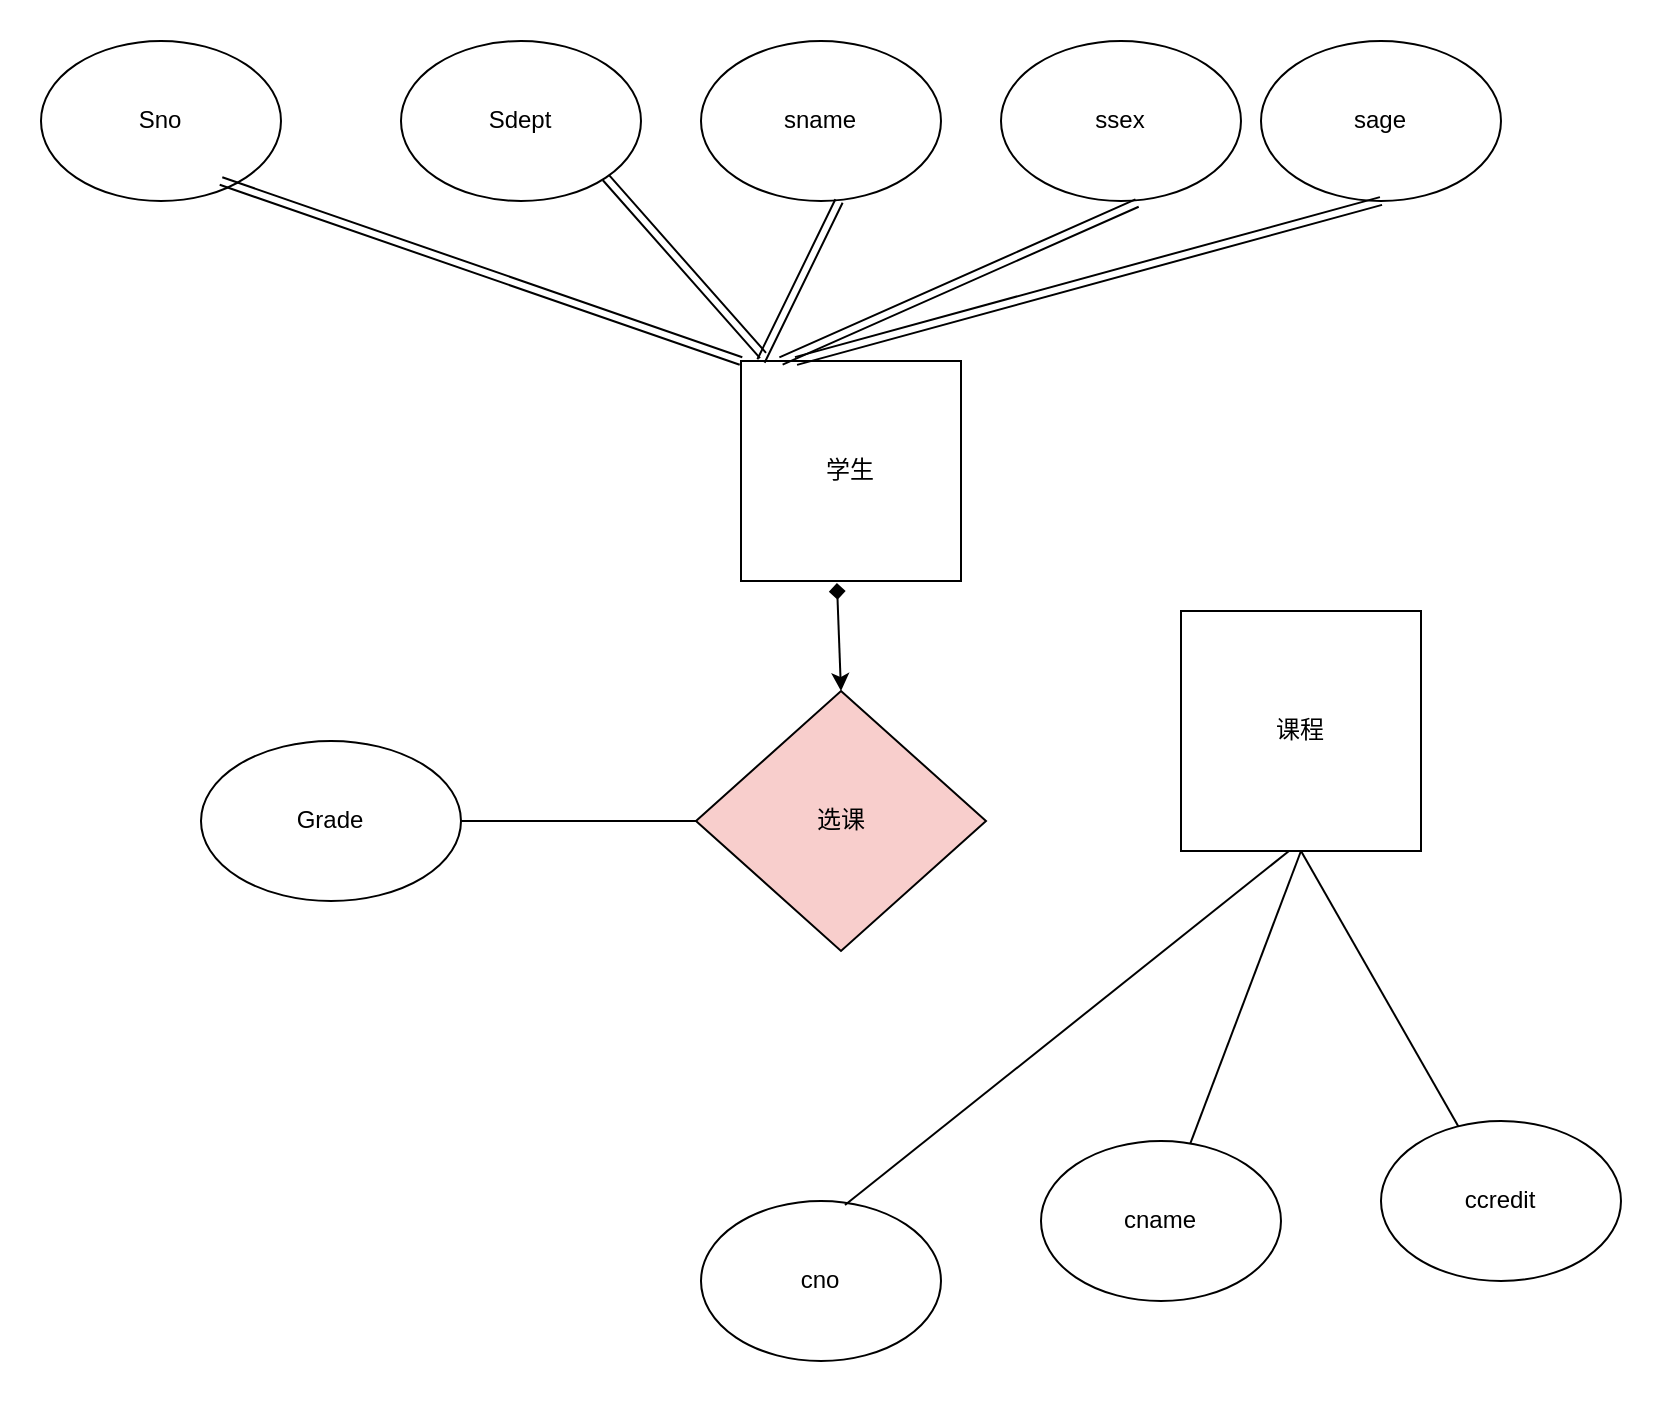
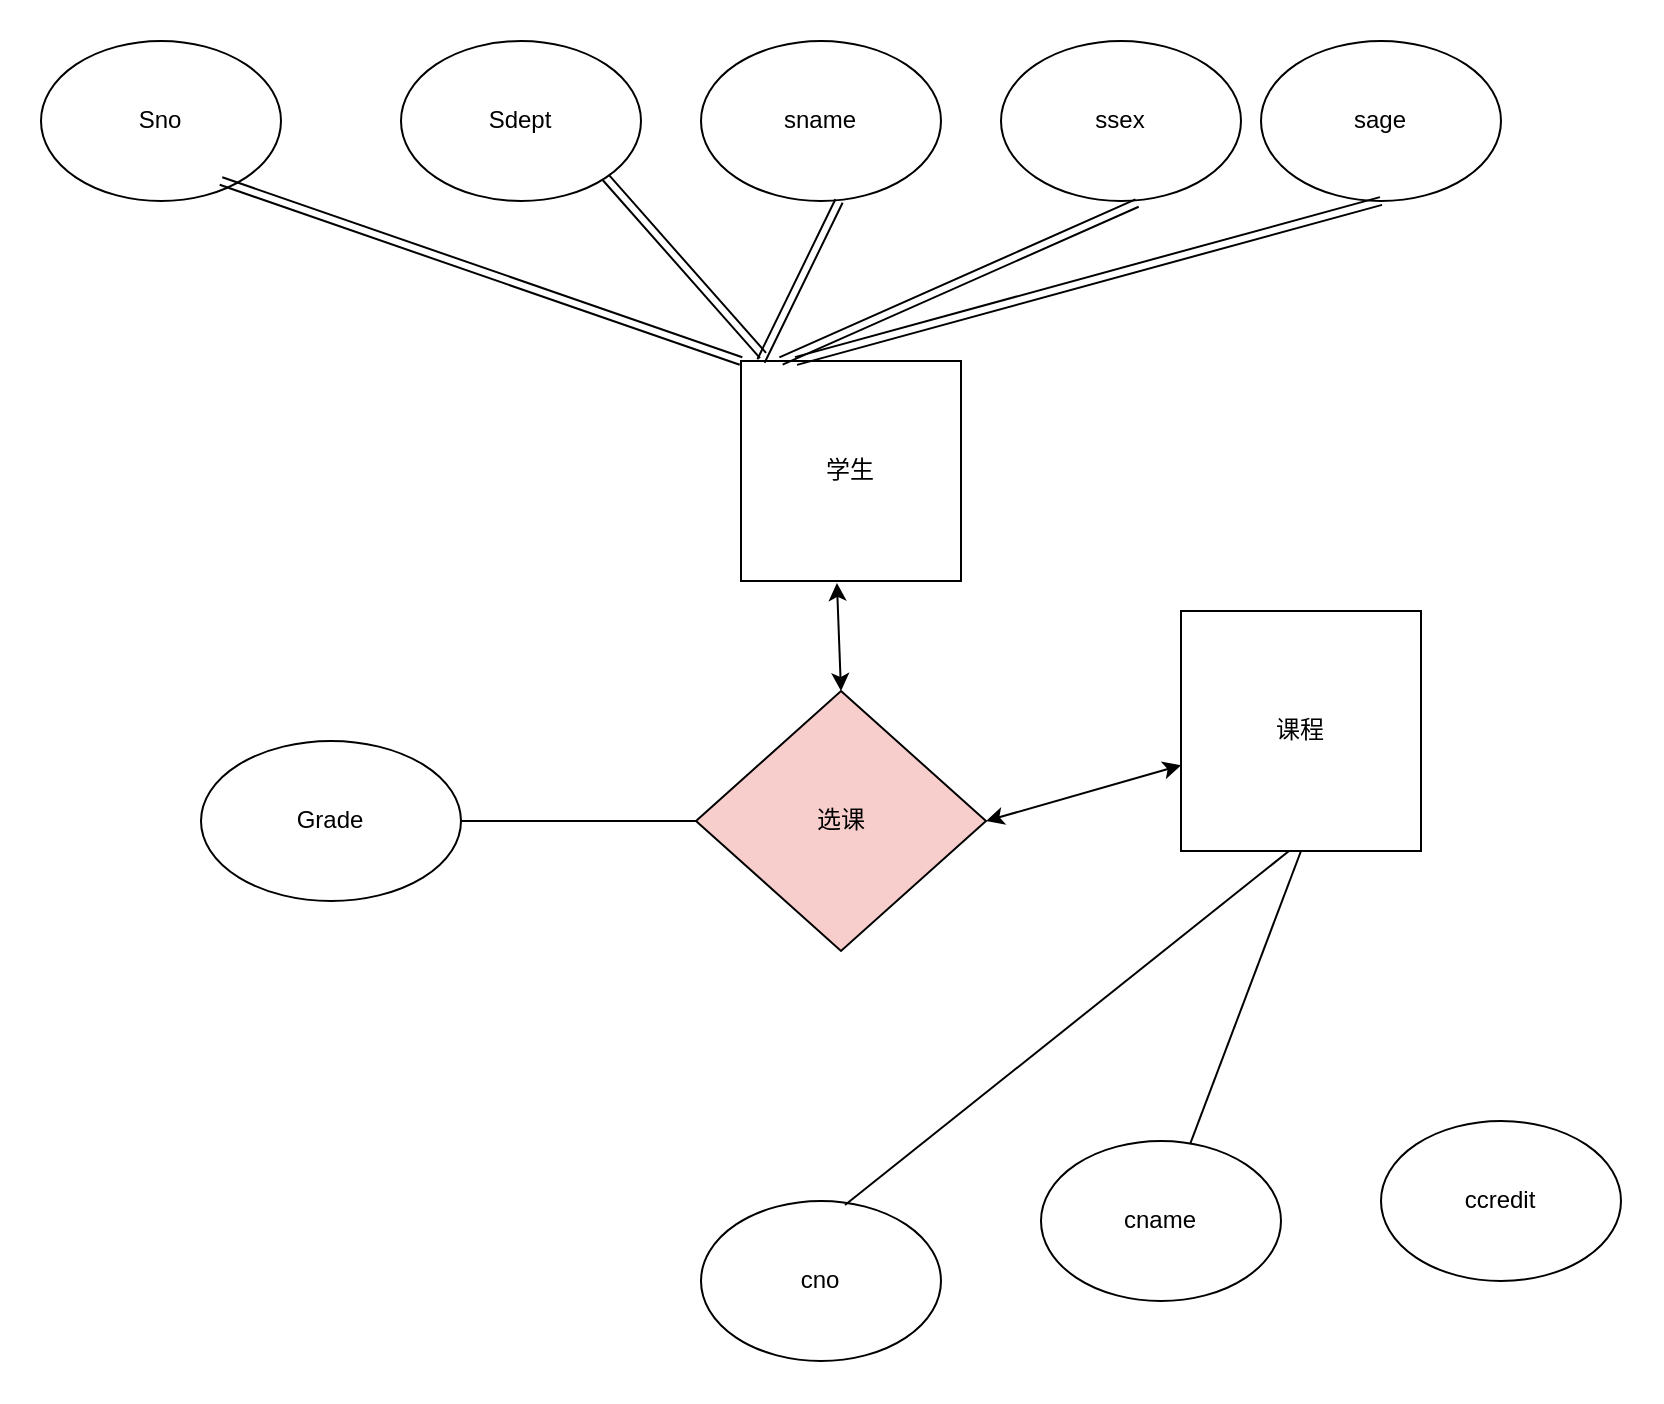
edge "学生" -- "选课": arrowhead diamond -> classic
edge "课程" -- "选课": added
edge "课程" -- "ccredit": removed
